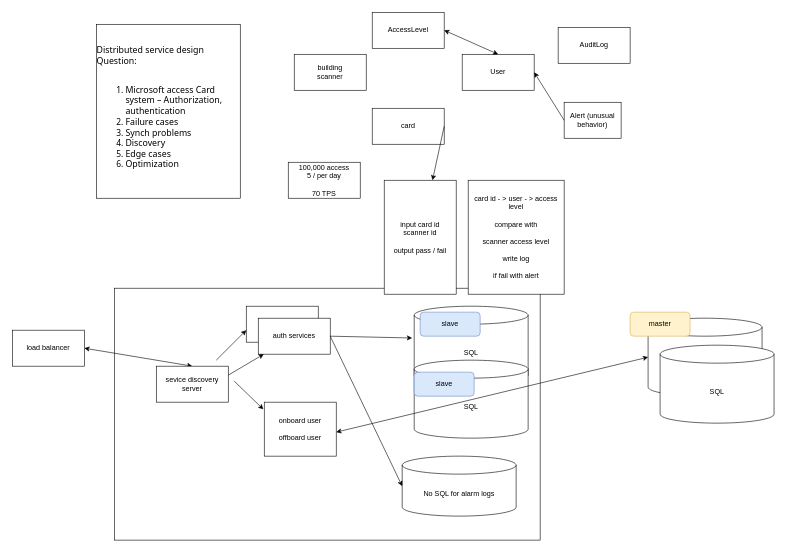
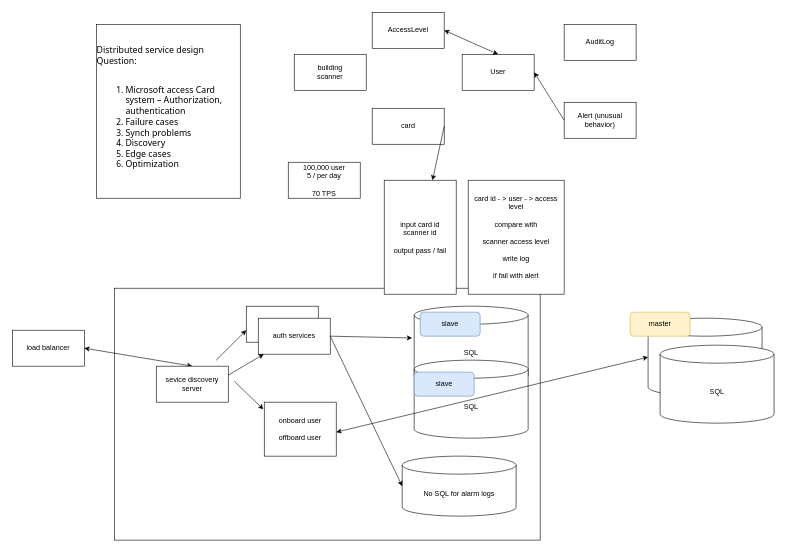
node "AuditLog": moved (594, 45) -> (600, 42)
node "Alert (unusual behavior)": size 57x36 -> 72x36
node "100,000 access 5 / per day 70 TPS": label "100,000 access 5 / per day 70 TPS" -> "100,000 user 5 / per day 70 TPS"
